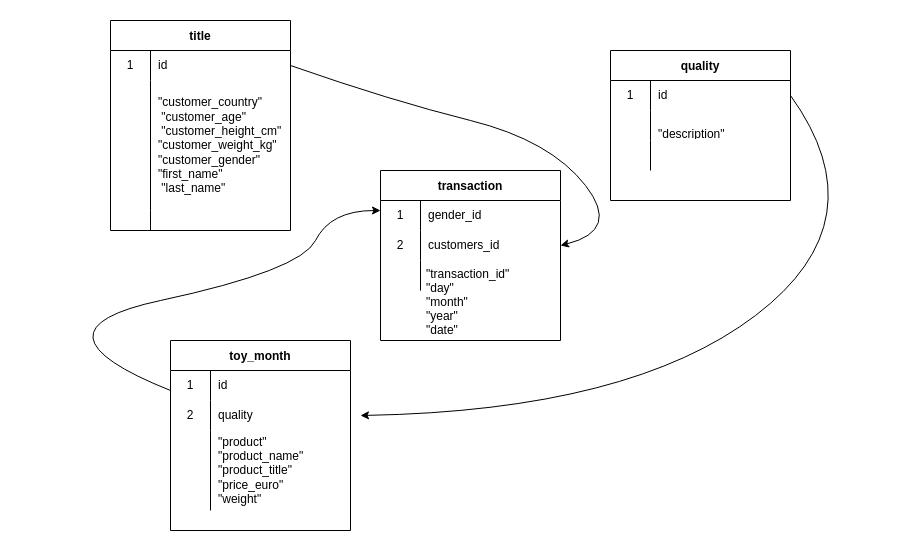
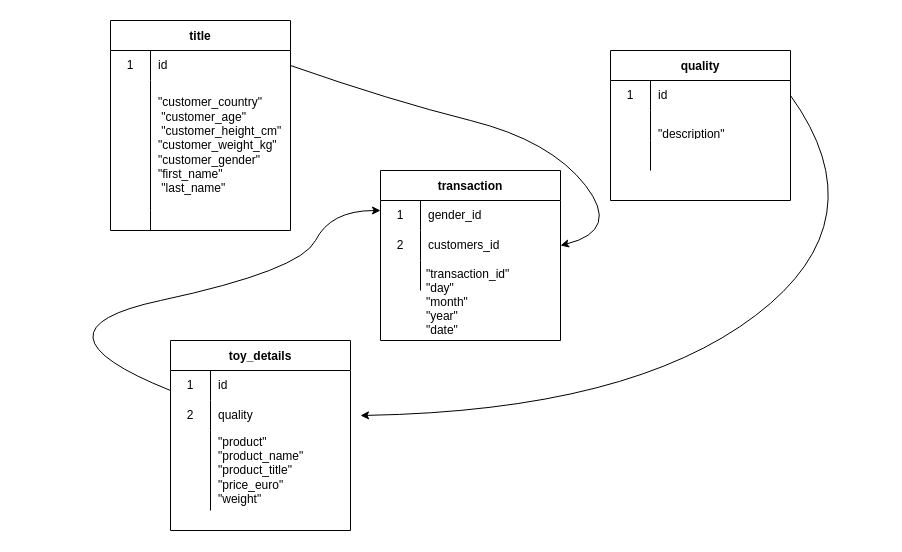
node "toy_month": label "toy_month" -> "toy_details"
